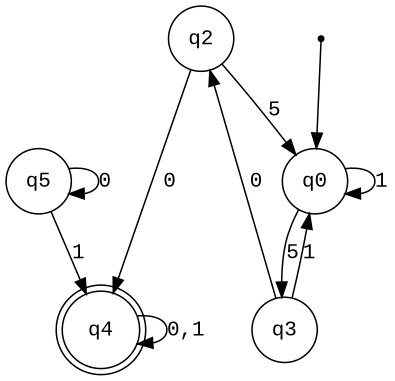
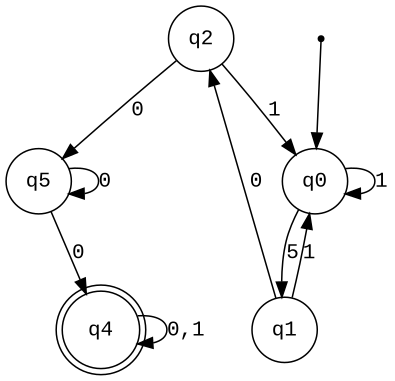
edge "q2" -> "q0": label "5" -> "1"
edge "q2" -> "q4": now "q2" -> "q5"
edge "q5" -> "q4": label "1" -> "0"
node "q3": label "q3" -> "q1"
